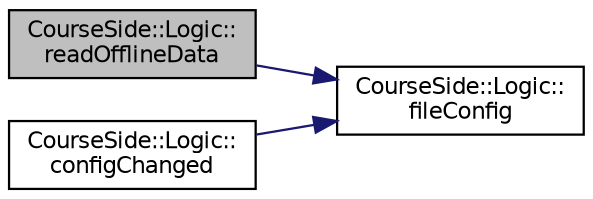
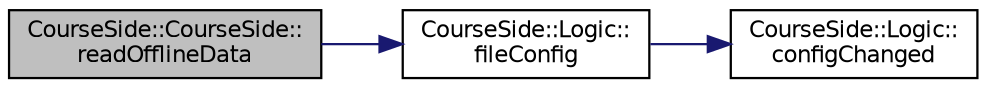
node "CourseSide::Logic:: readOfflineData": label "CourseSide::Logic:: readOfflineData" -> "CourseSide::CourseSide:: readOfflineData"
edge "CourseSide::Logic:: configChanged" -> "CourseSide::Logic:: fileConfig": reversed
